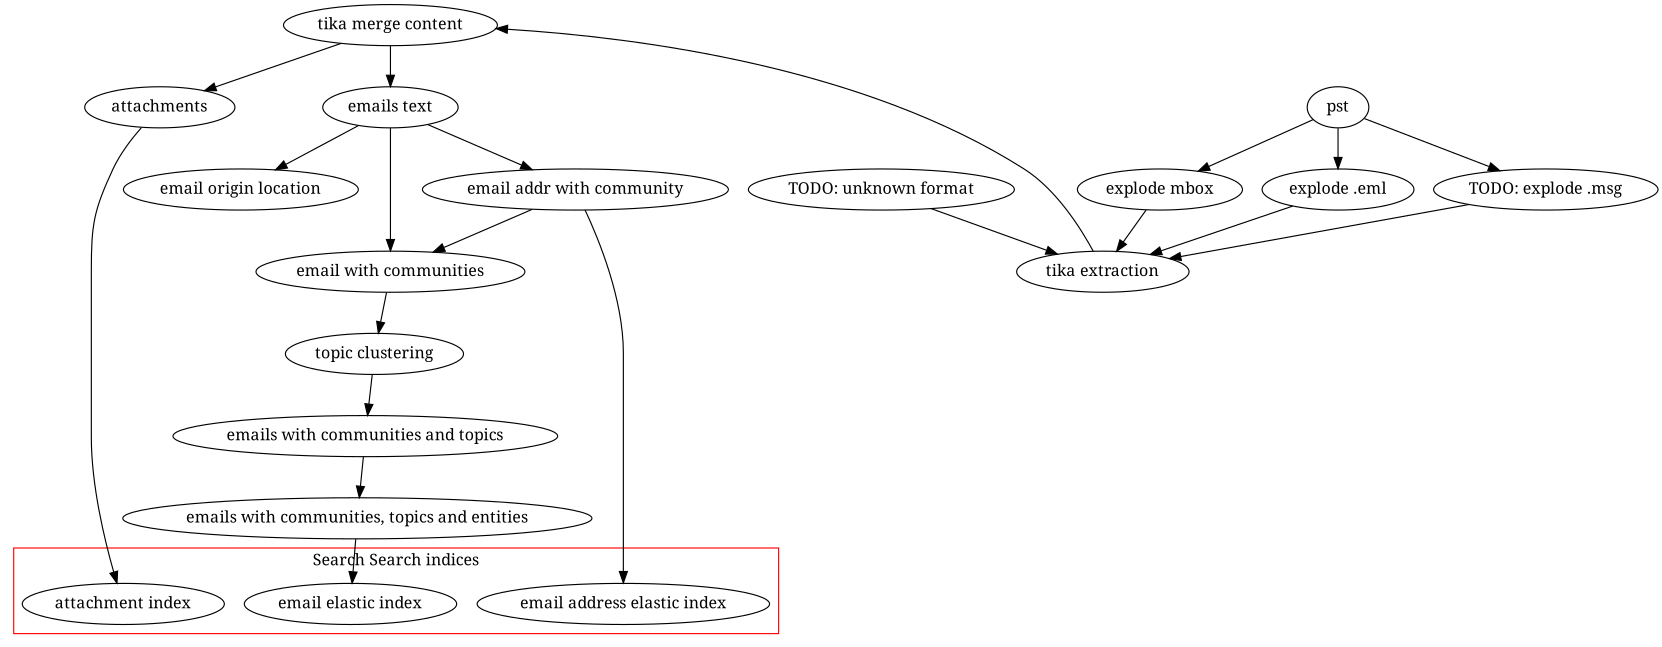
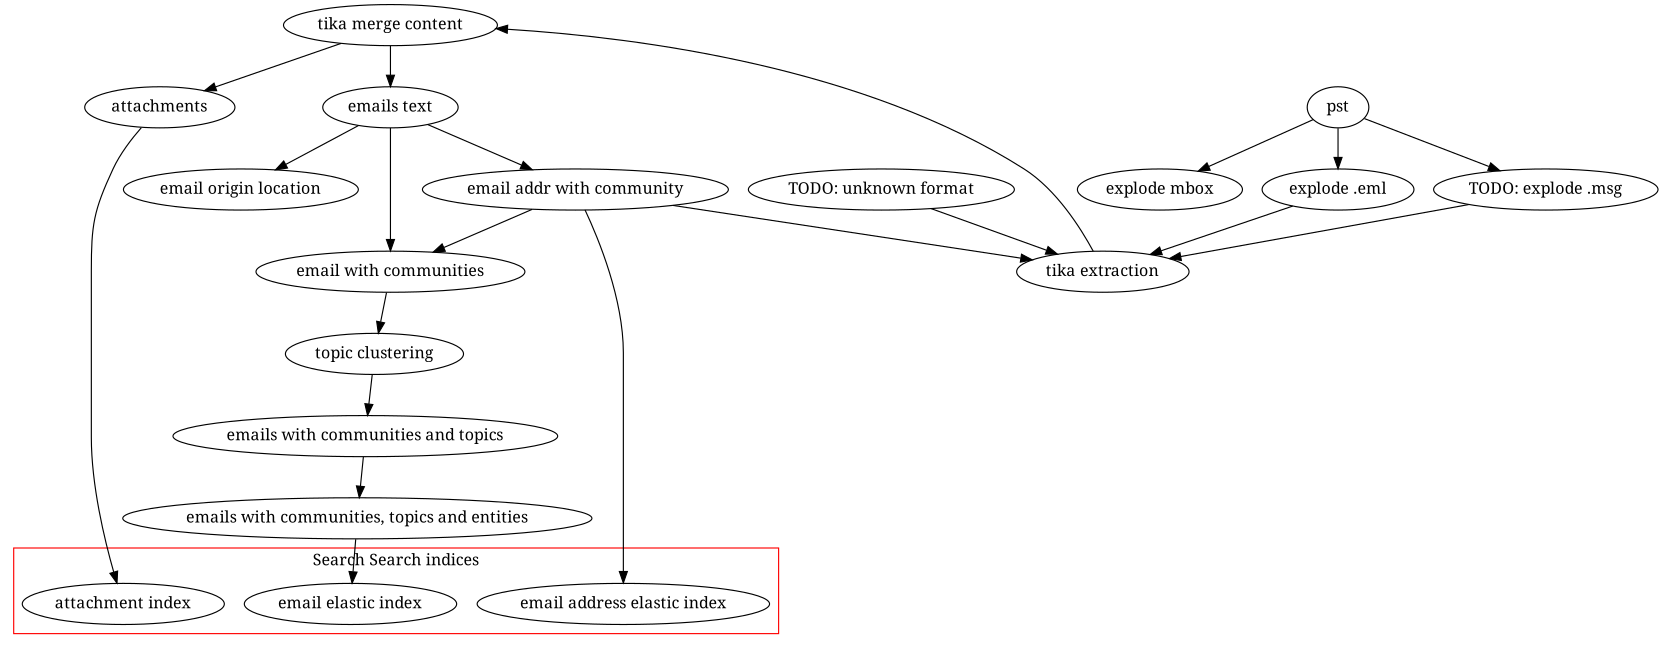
edge "explode mbox" -> "tika extraction": now "email addr with community" -> "tika extraction"
